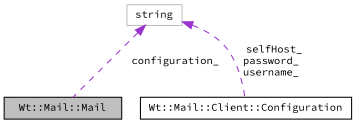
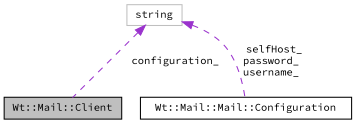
node "Wt::Mail::Mail": label "Wt::Mail::Mail" -> "Wt::Mail::Client"
node "Wt::Mail::Client::Configuration": label "Wt::Mail::Client::Configuration" -> "Wt::Mail::Mail::Configuration"
